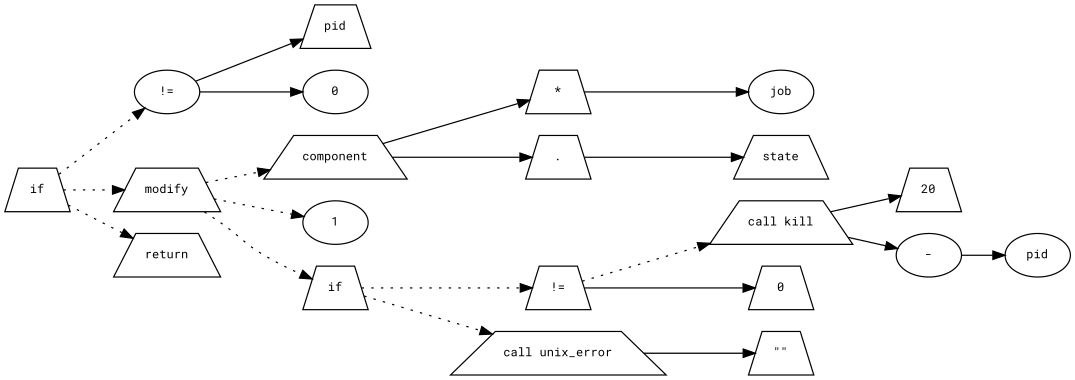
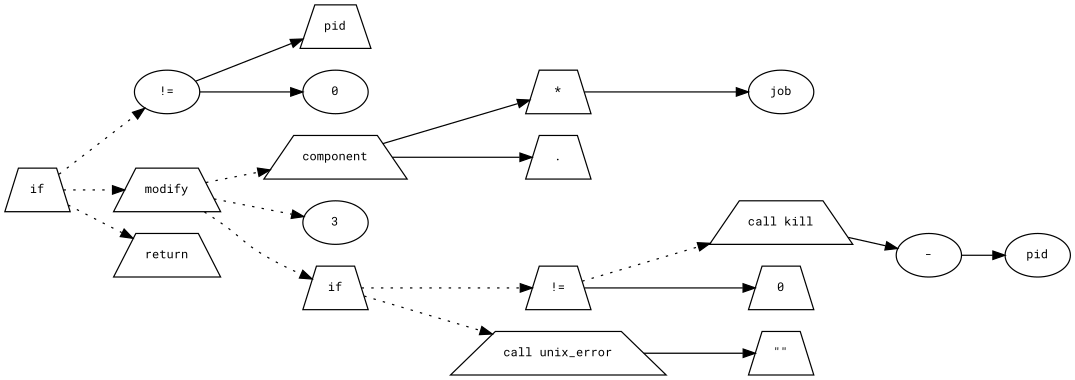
node "state": removed
node "20": removed
node "1": label "1" -> "3"
